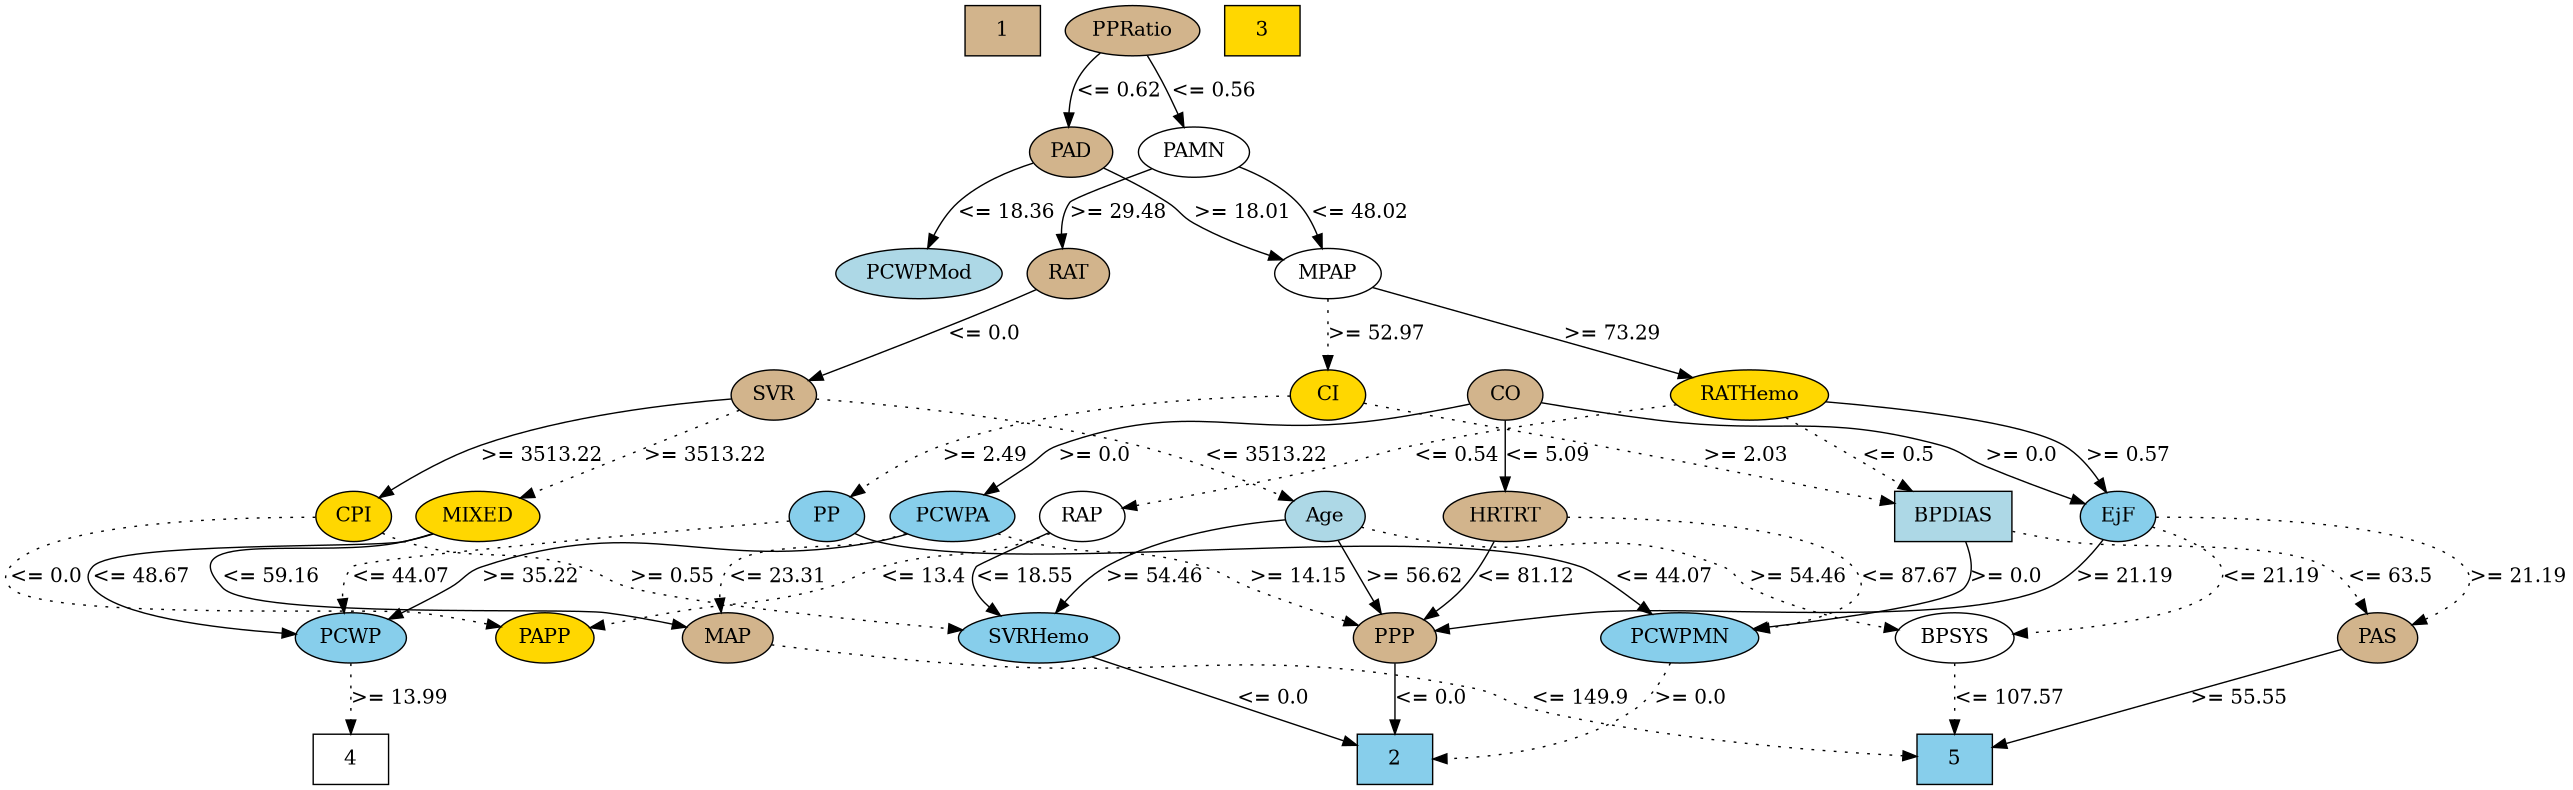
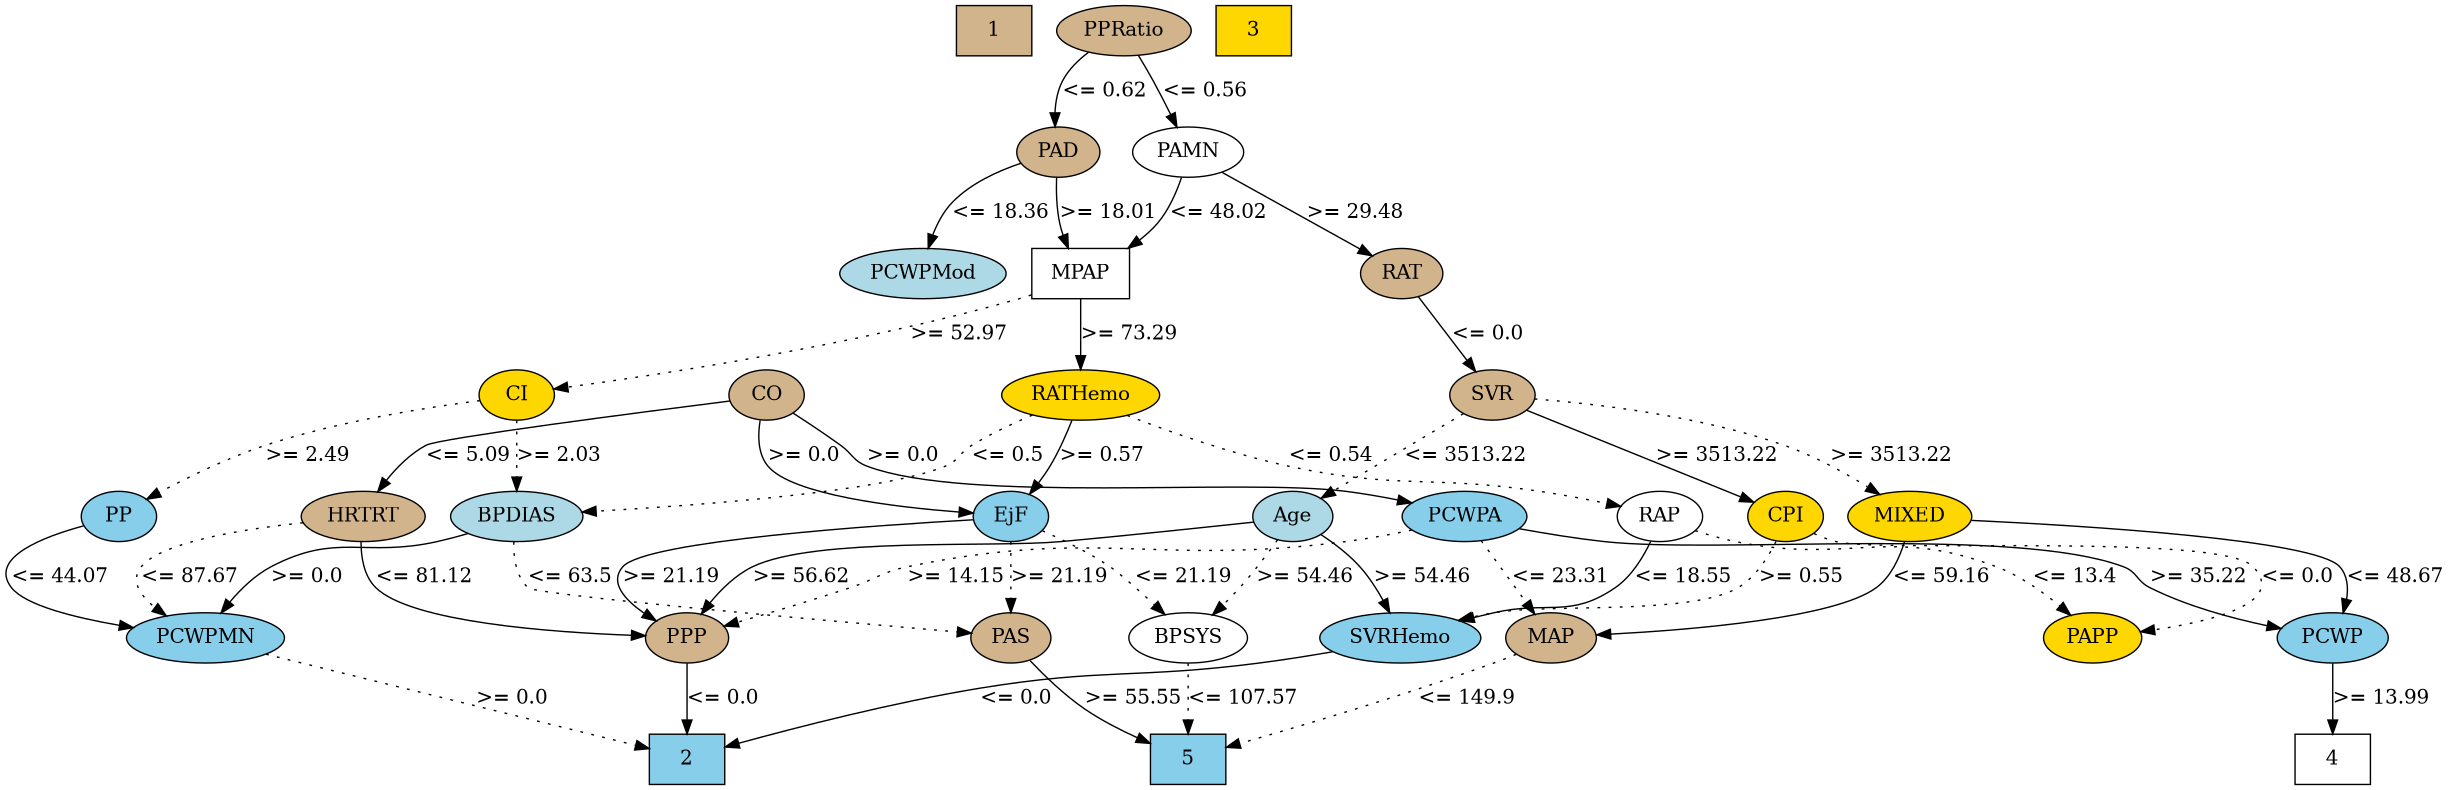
node "MPAP": shape ellipse -> box
node "BPDIAS": shape box -> ellipse
edge "PP" -> "PCWP": removed, label "<= 44.07"
edge "PCWP" -> "4": style dotted -> solid
